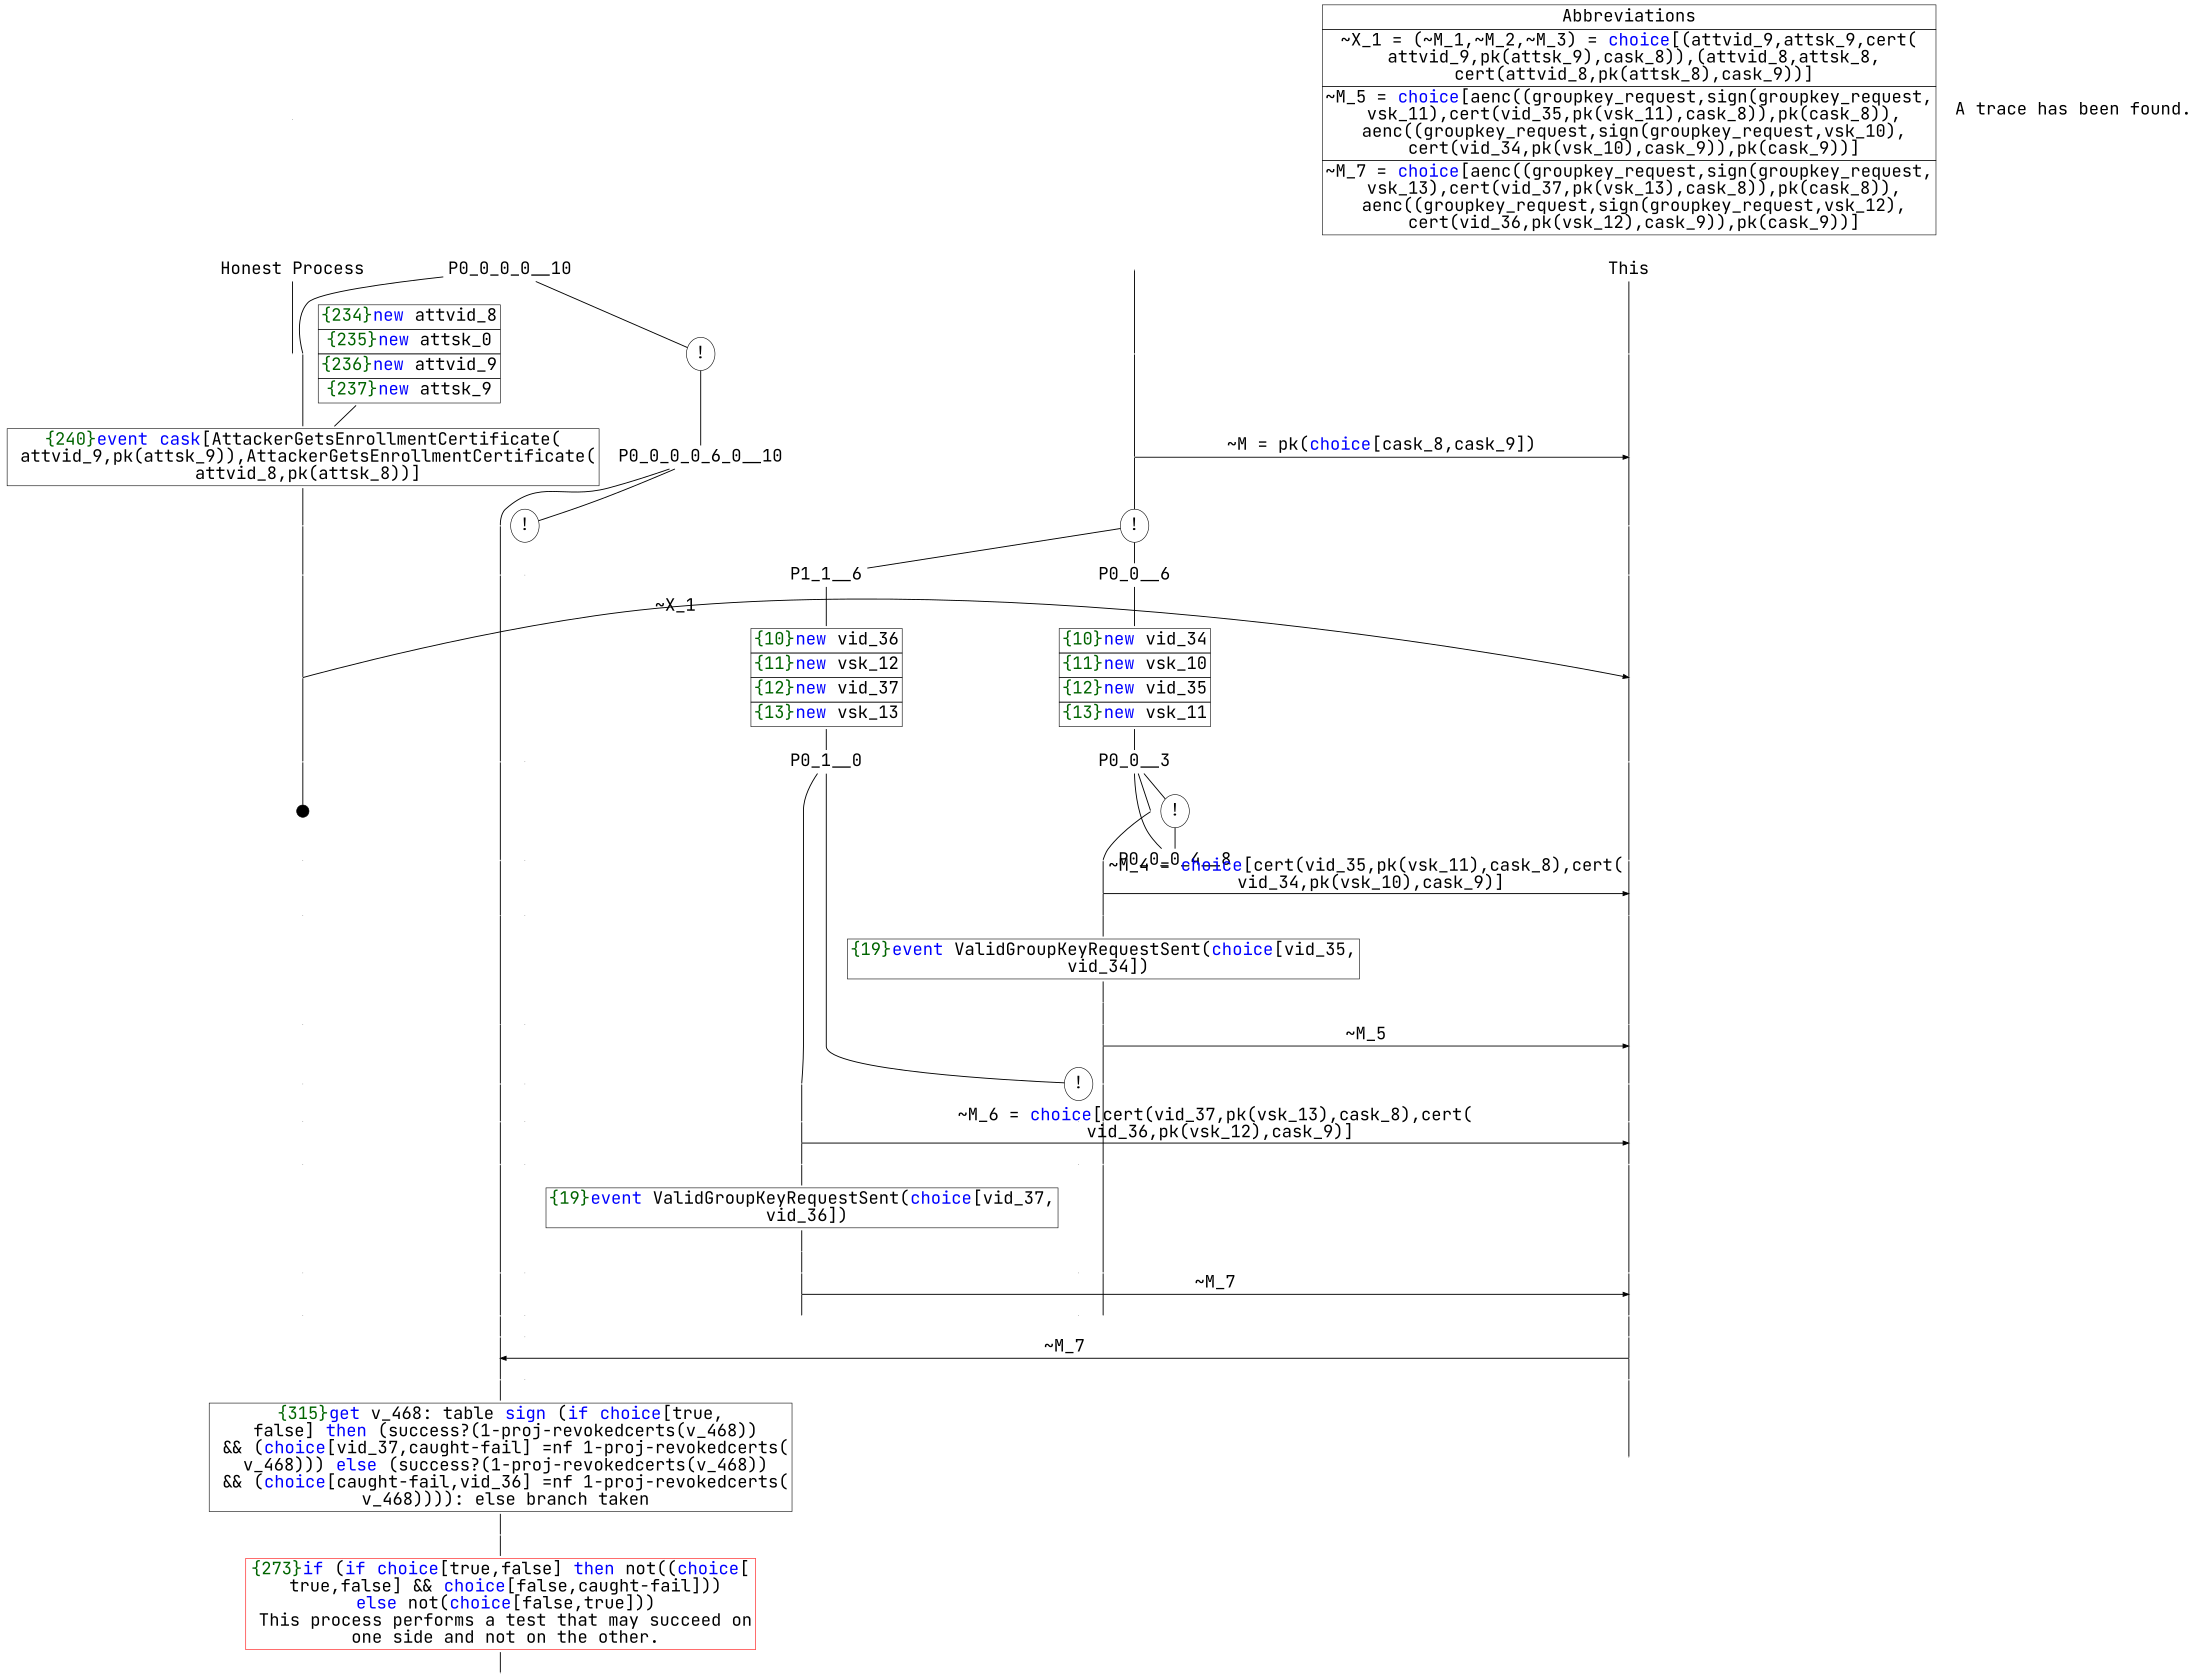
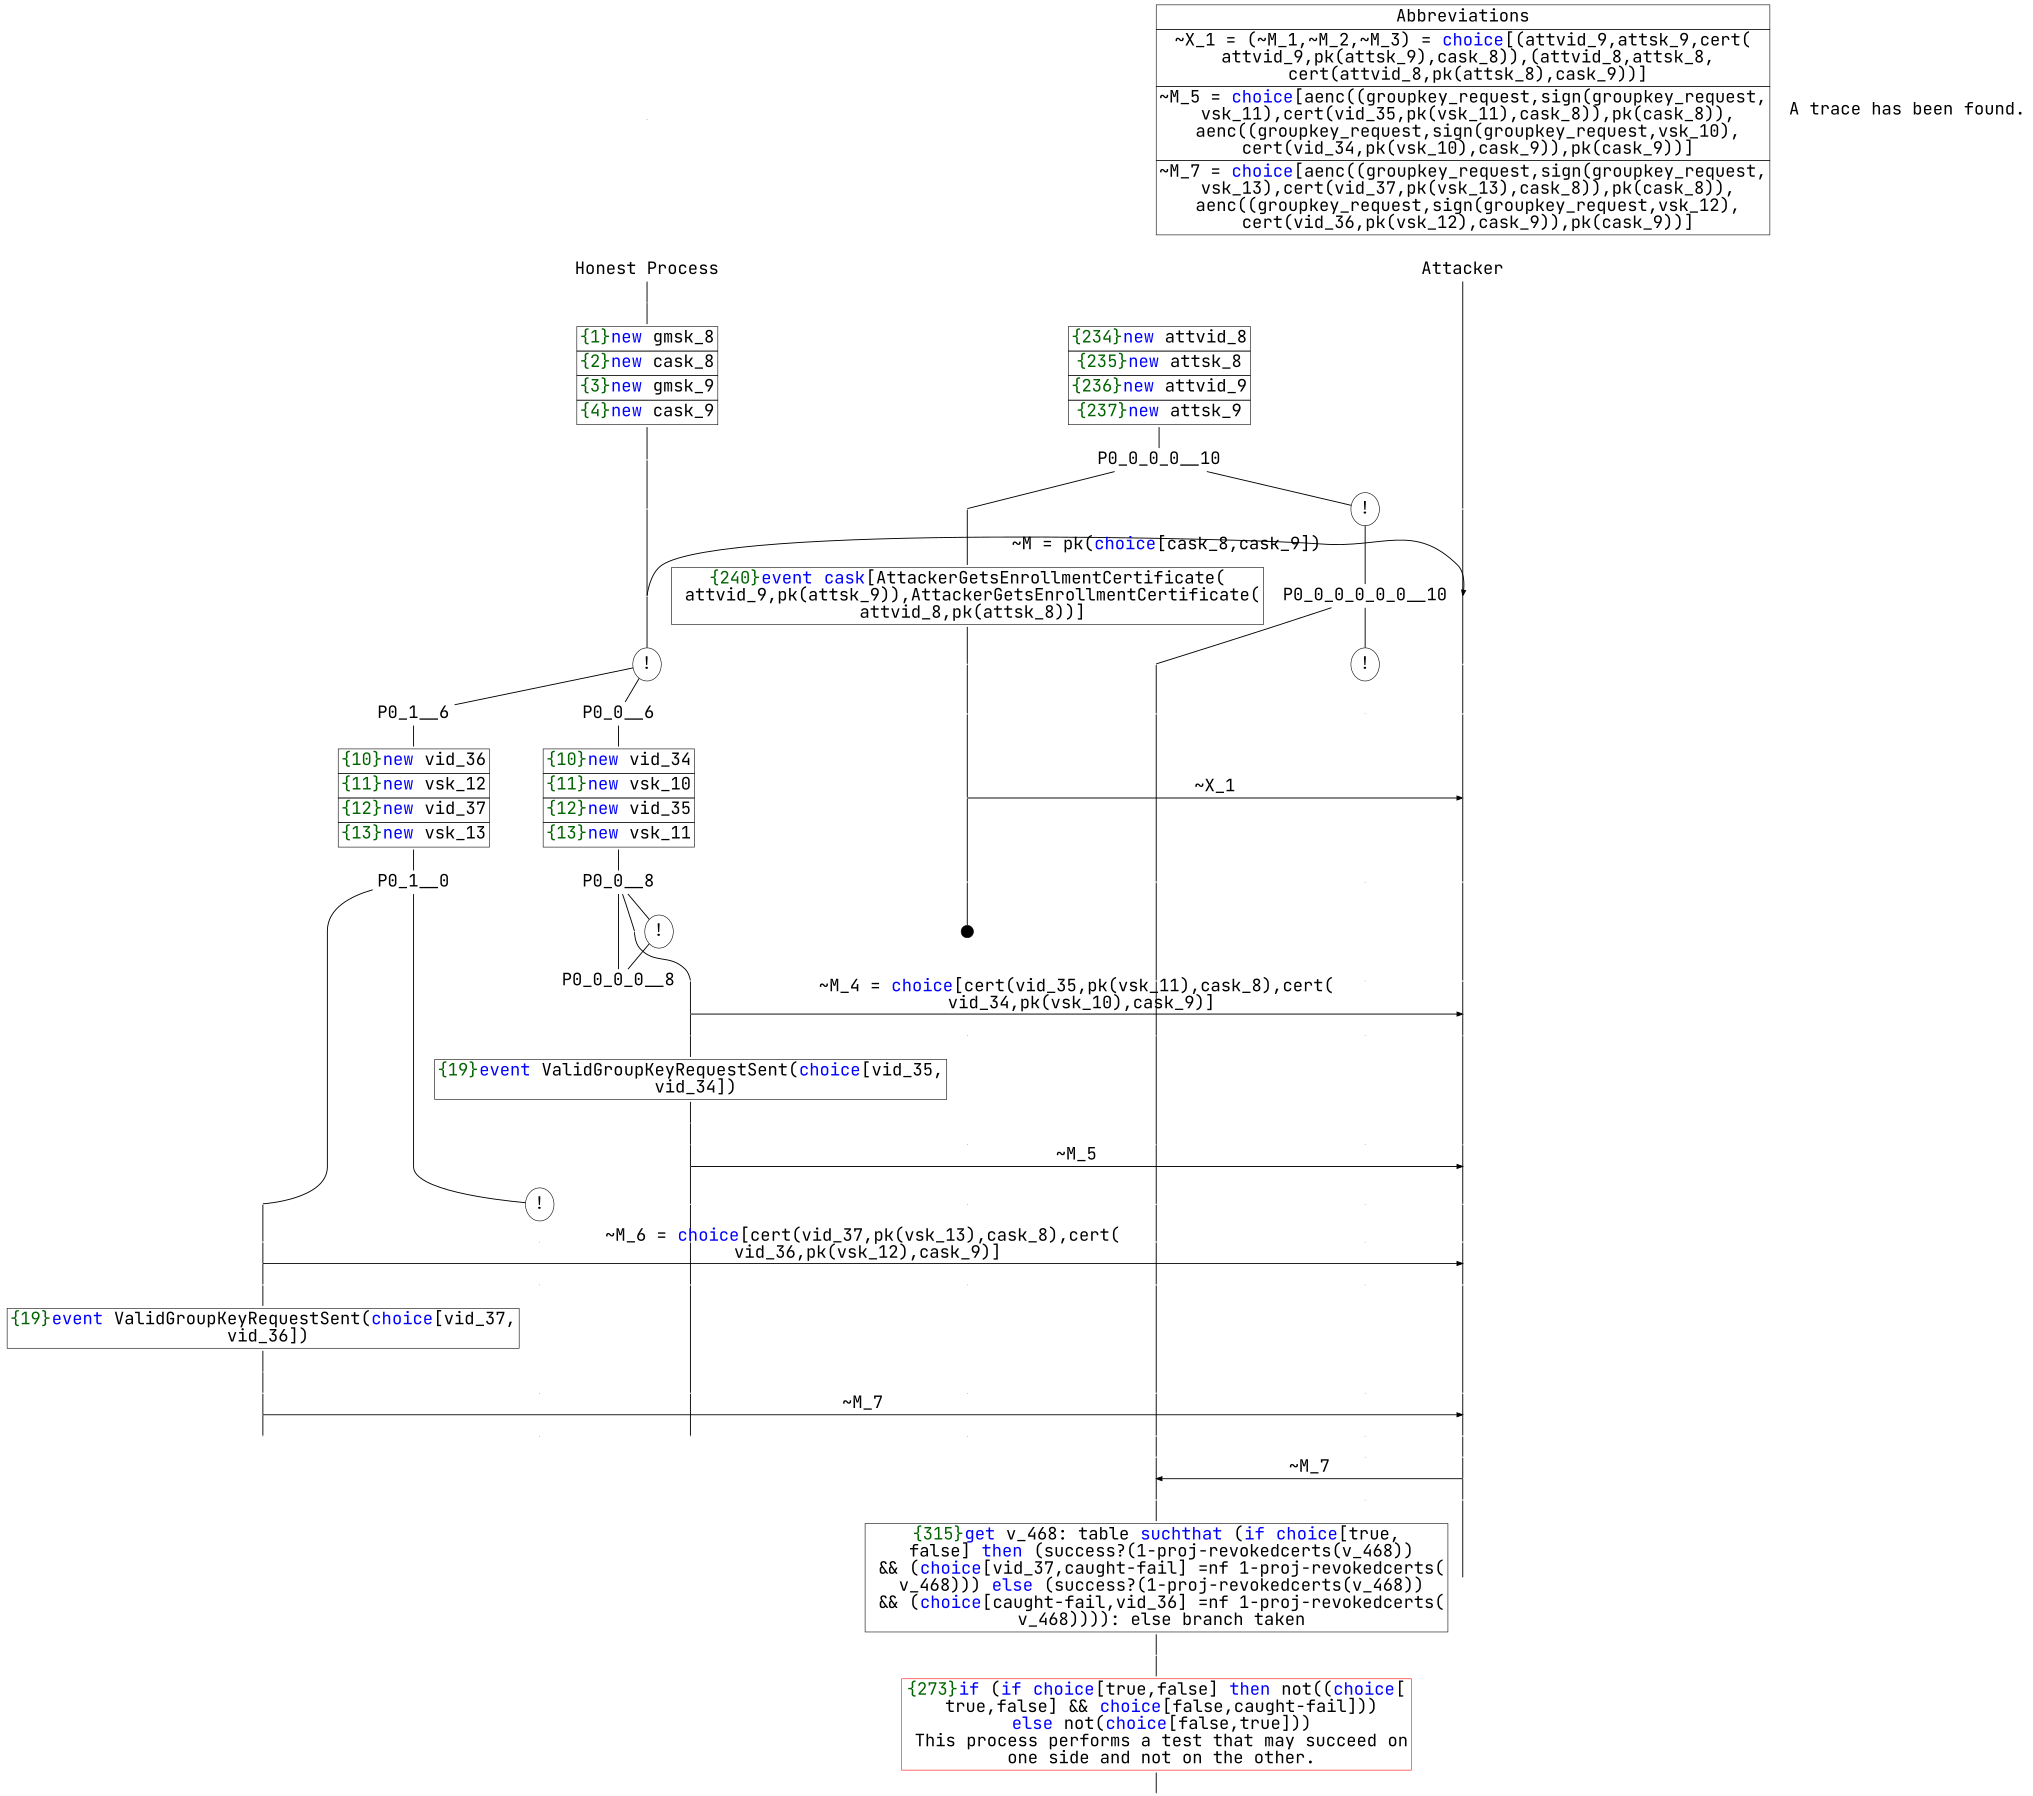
node "This": label "This" -> "Attacker"
node "{234}": text "attsk_0" -> "attsk_8"
node "{1}": added
edge "{234}" -- "{240}": now "{234}" -- "P0_0_0_0__10"
node "P0_0_0_0_6_0__10": label "P0_0_0_0_6_0__10" -> "P0_0_0_0_0_0__10"
node "P1_1__6": label "P1_1__6" -> "P0_1__6"
node "P0_0__3": label "P0_0__3" -> "P0_0__8"
node "P0_0_0_4__8": label "P0_0_0_4__8" -> "P0_0_0_0__8"
node "{315}": text "sign" -> "suchthat"
